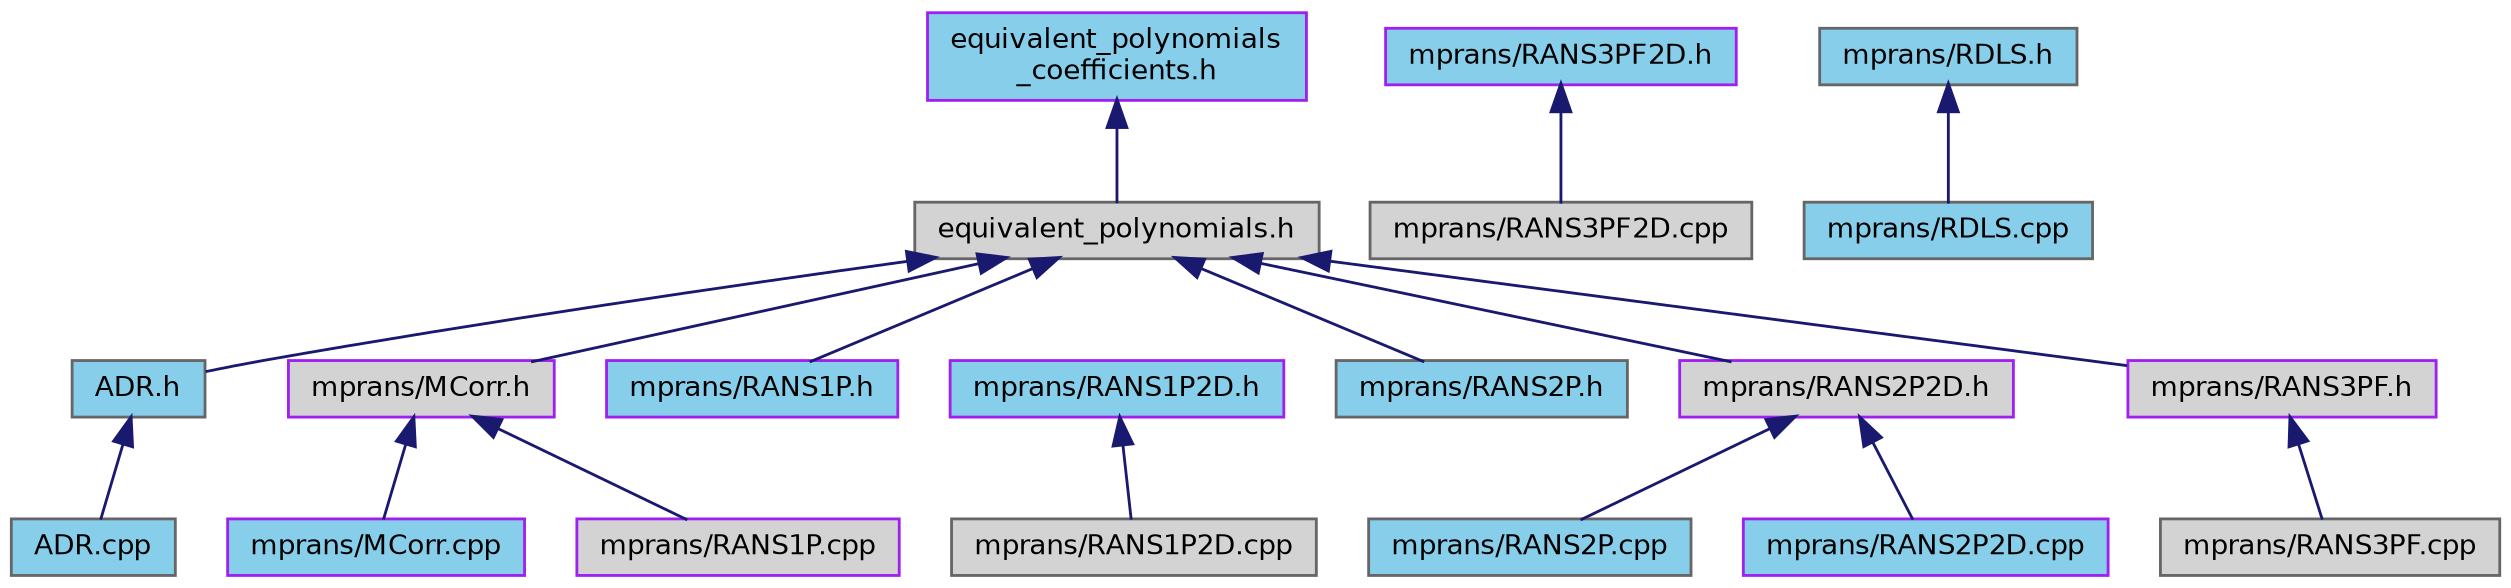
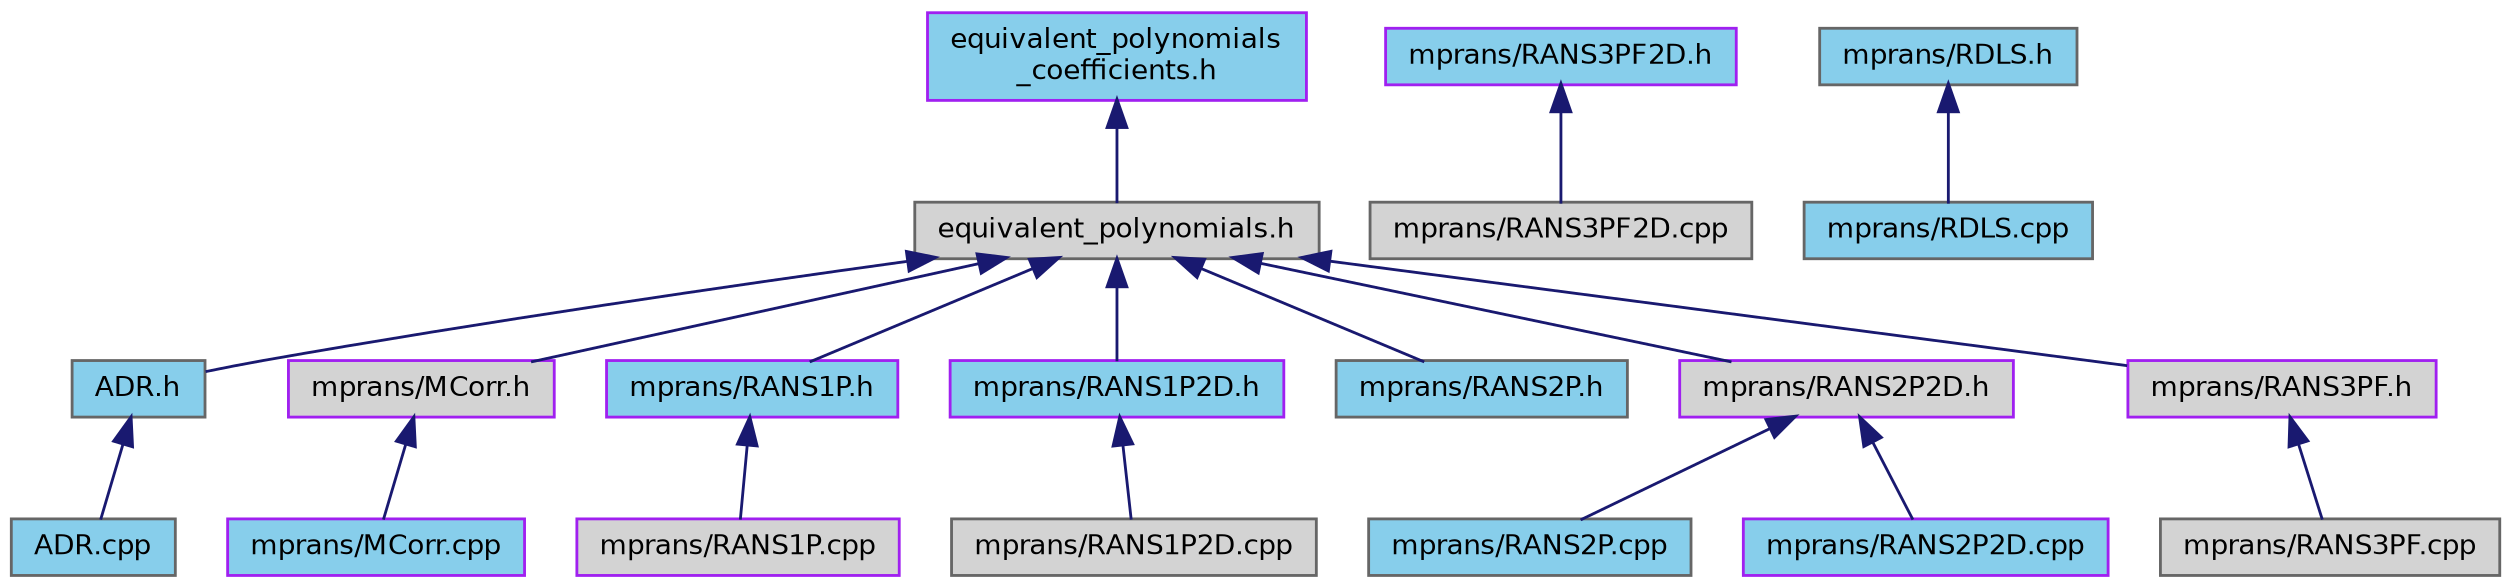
edge "mprans/RANS1P2D.h" -> "equivalent_polynomials.h": added
edge "mprans/RANS1P.cpp" -> "mprans/MCorr.h": now "mprans/RANS1P.cpp" -> "mprans/RANS1P.h"
